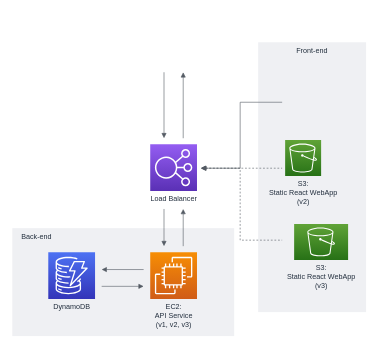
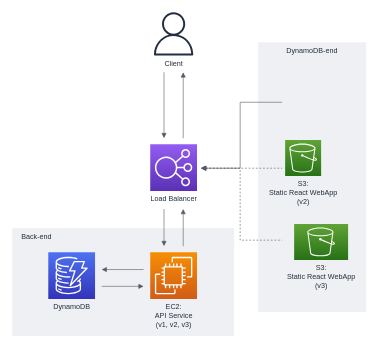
node "Client": added
node "Front-end": label "Front-end" -> "DynamoDB-end"
